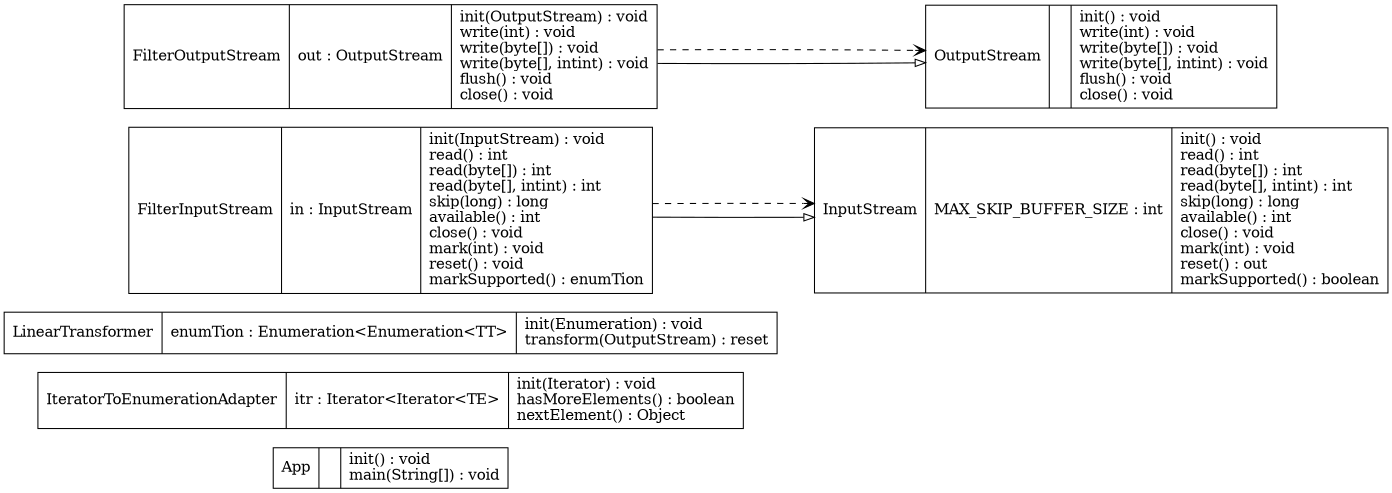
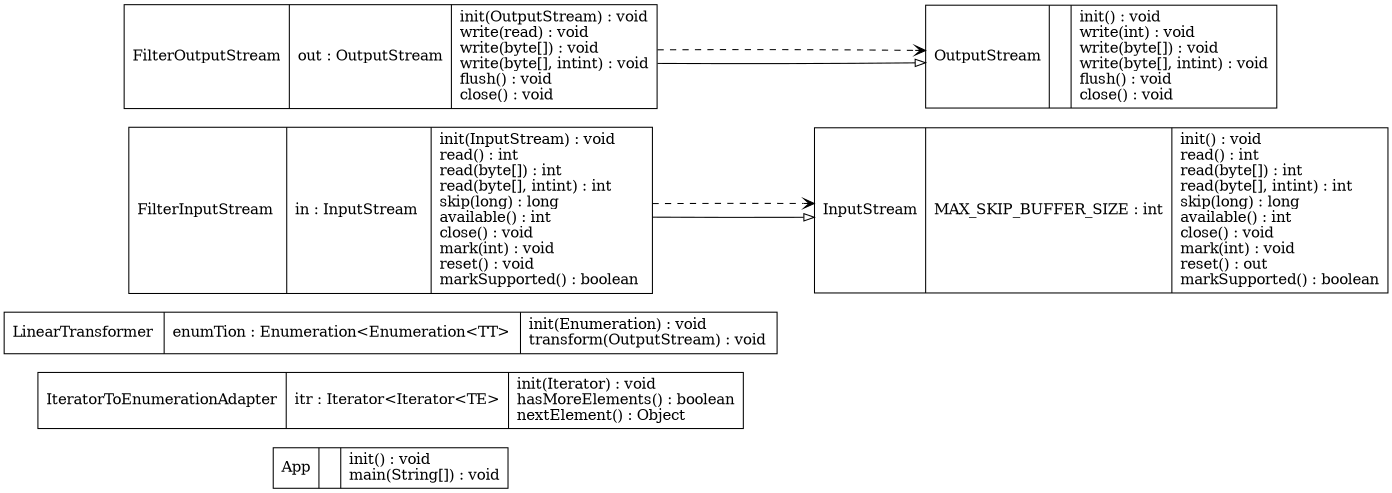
node "FilterOutputStream": text "write(int) : void" -> "write(read) : void"
node "FilterInputStream": text "markSupported() : enumTion" -> "markSupported() : boolean"
node "LinearTransformer": text "transform(OutputStream) : reset" -> "transform(OutputStream) : void"
